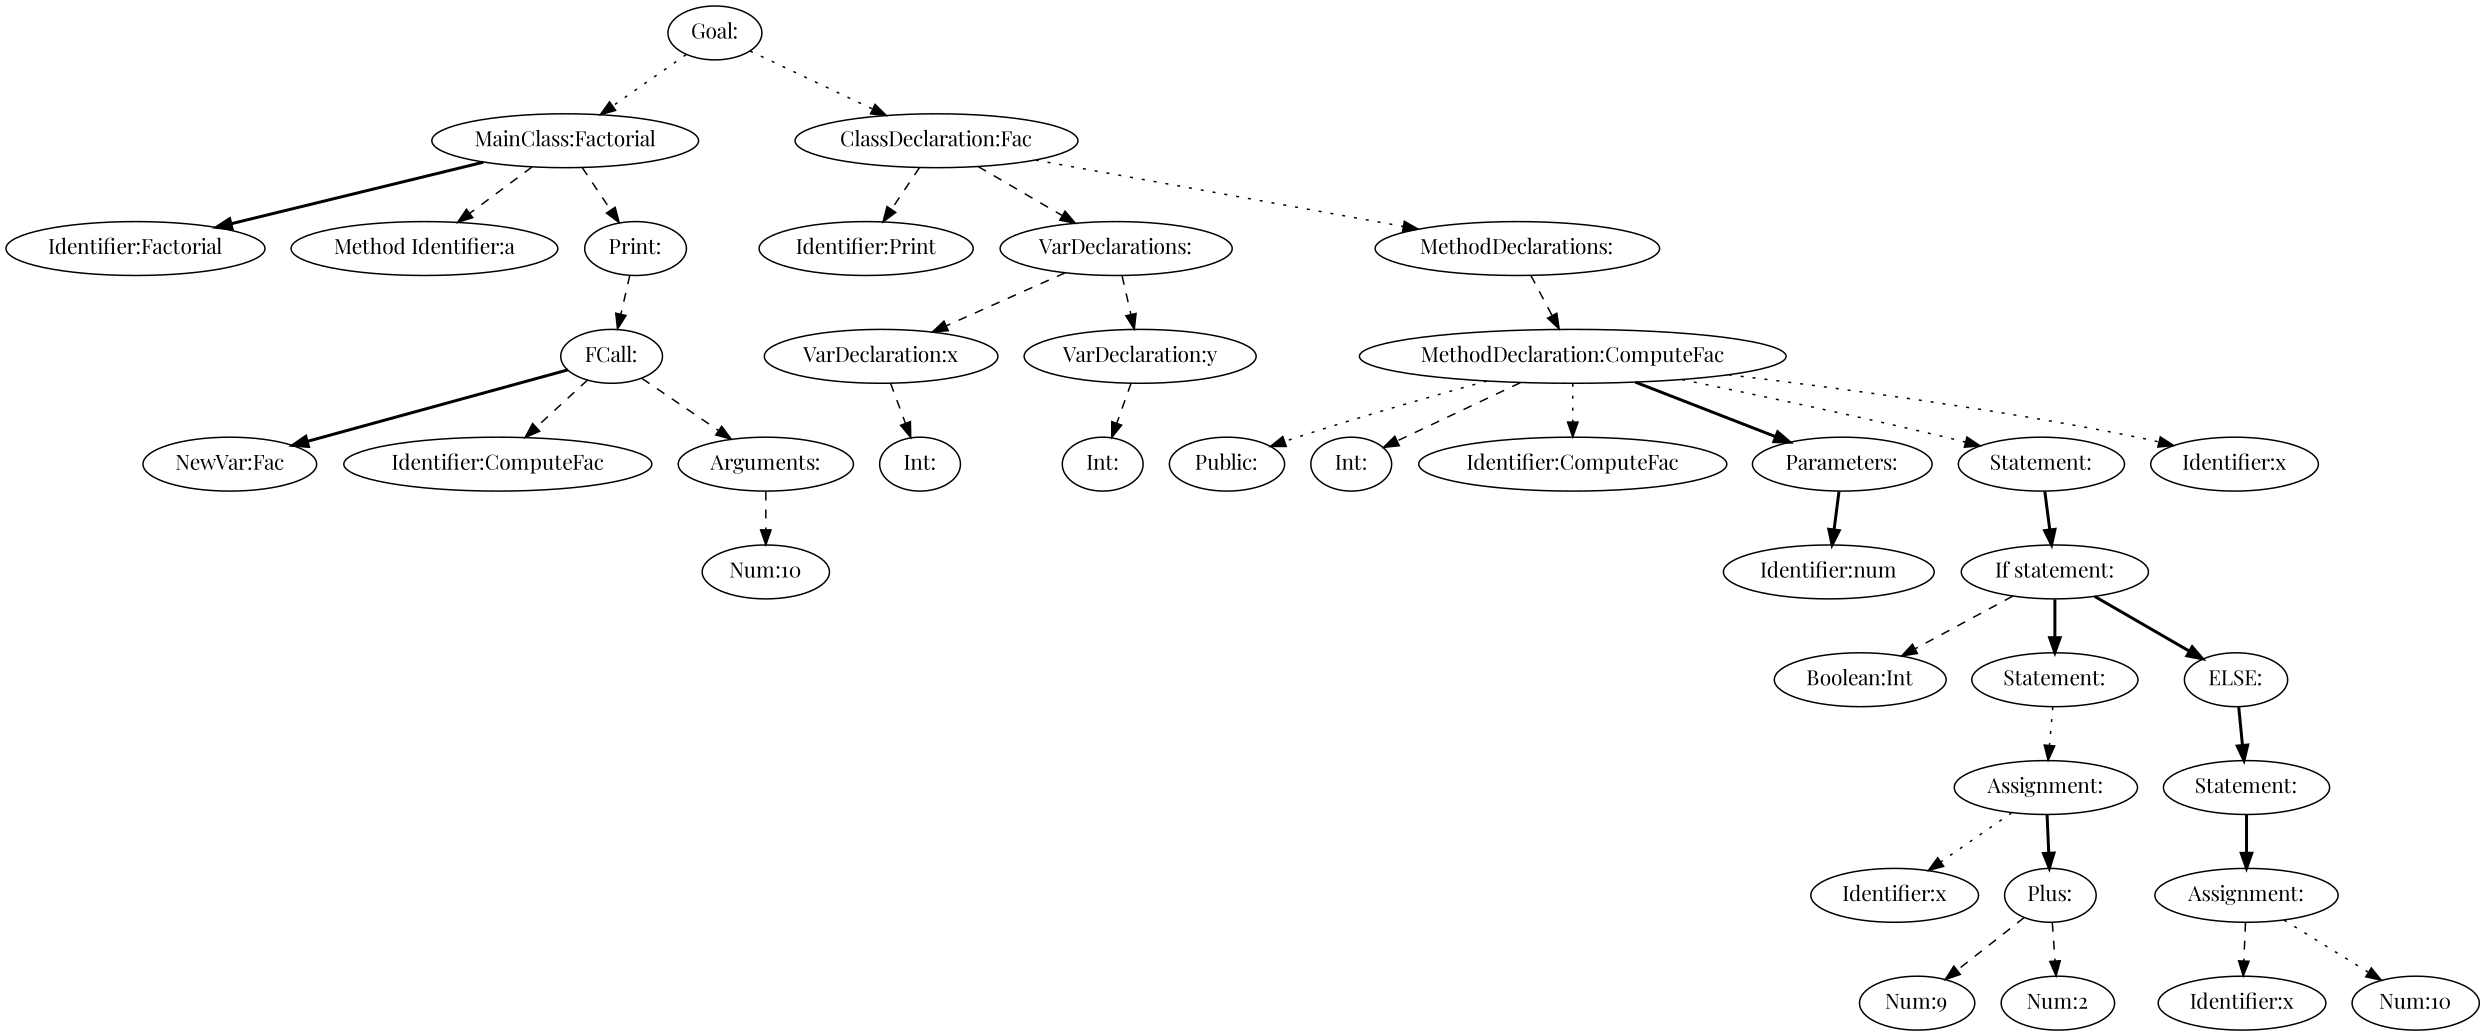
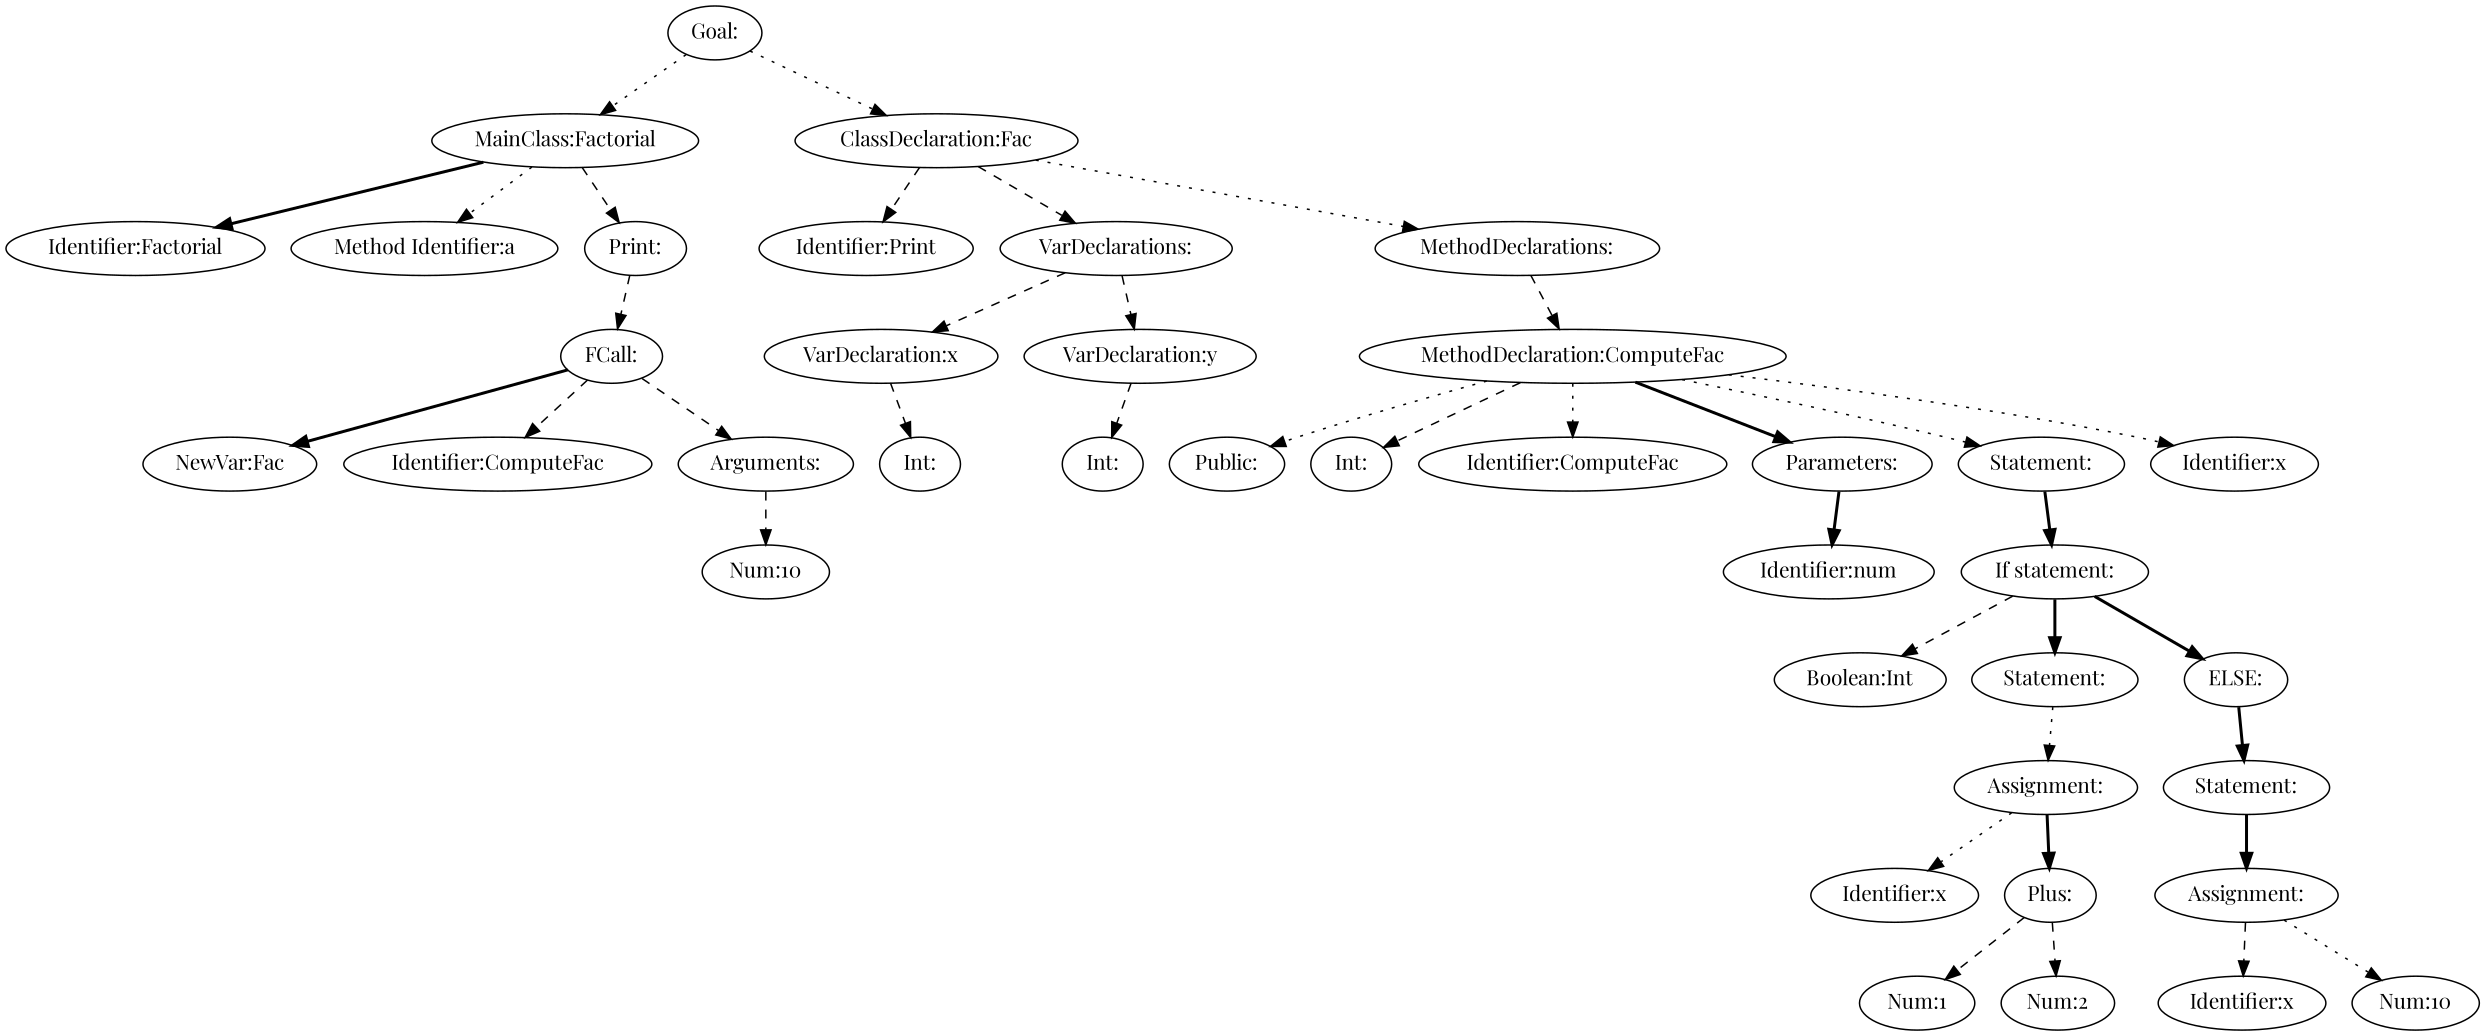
edge "MainClass:Factorial" -> "Method Identifier:a": style dashed -> dotted
node "Num:9": label "Num:9" -> "Num:1"
